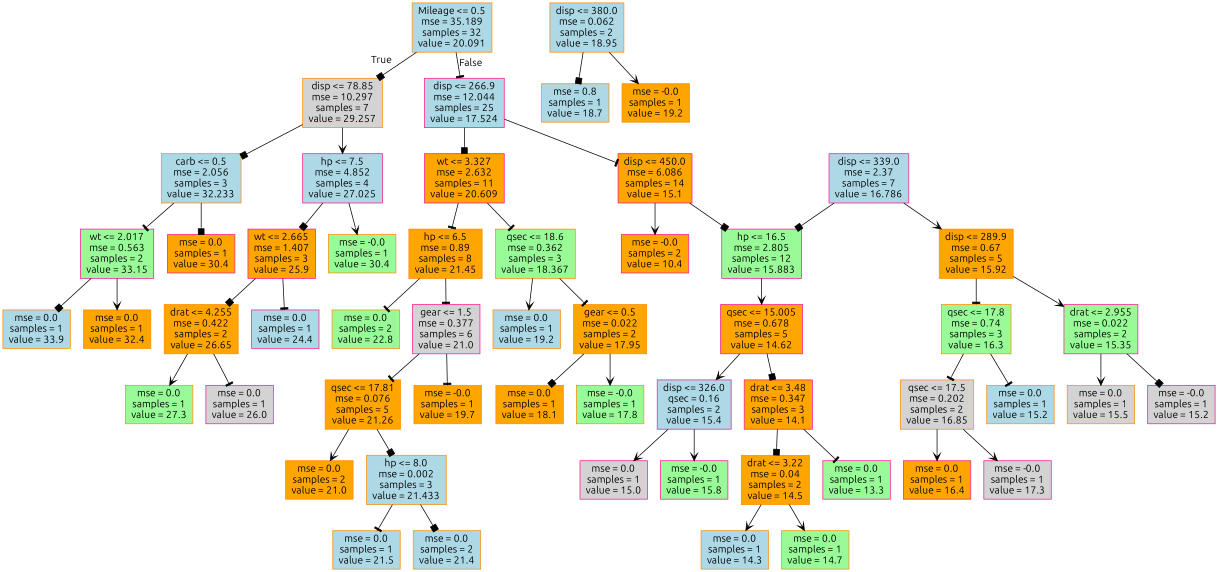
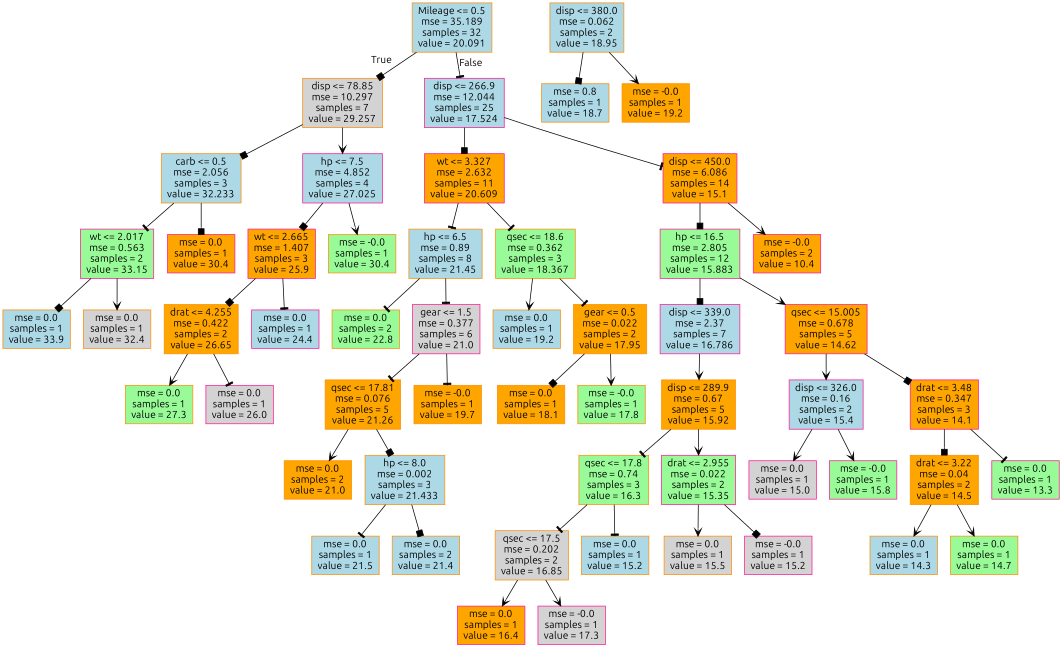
edge "disp <= 339.0 mse = 2.37 samples = 7 value = 16.786" -> "hp <= 16.5 mse = 2.805 samples = 12 value = 15.883": reversed
node "hp <= 6.5 mse = 0.89 samples = 8 value = 21.45": fillcolor orange -> lightblue
node "mse = 0.0 samples = 1 value = 32.4": fillcolor orange -> lightgrey
node "disp <= 326.0 qsec = 0.16 samples = 2 value = 15.4": label "disp <= 326.0 qsec = 0.16 samples = 2 value = 15.4" -> "disp <= 326.0 mse = 0.16 samples = 2 value = 15.4"
